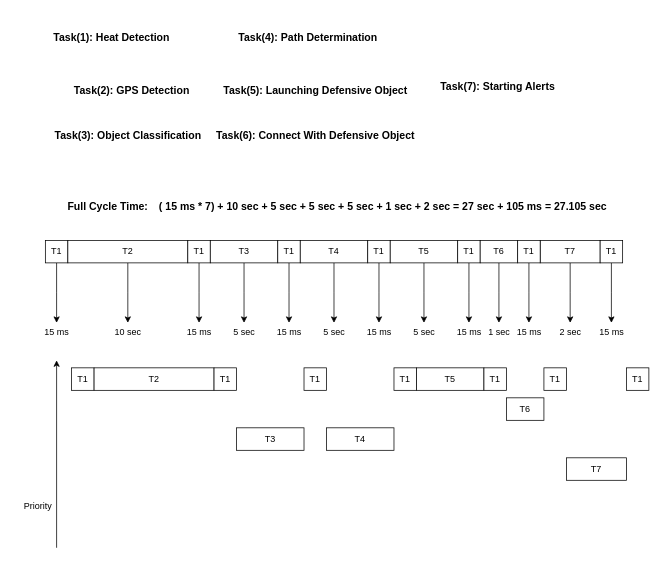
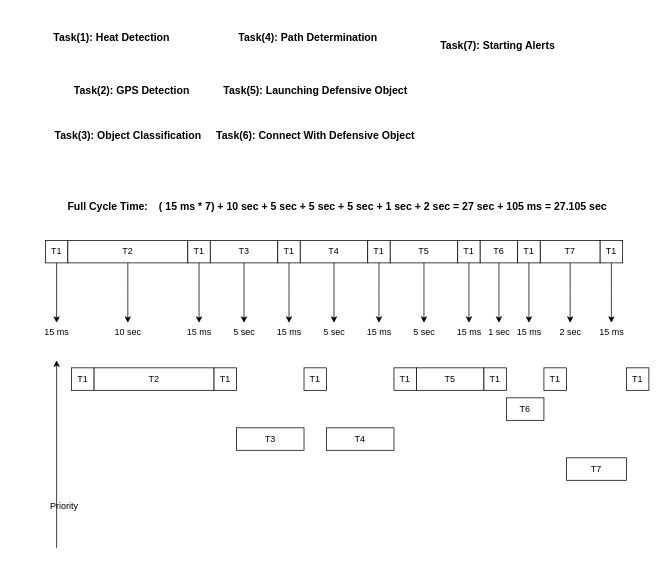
node "Task(7): Starting Alerts": moved (499, 87) -> (499, 45)
node "Priority": moved (38, 507) -> (64, 507)
